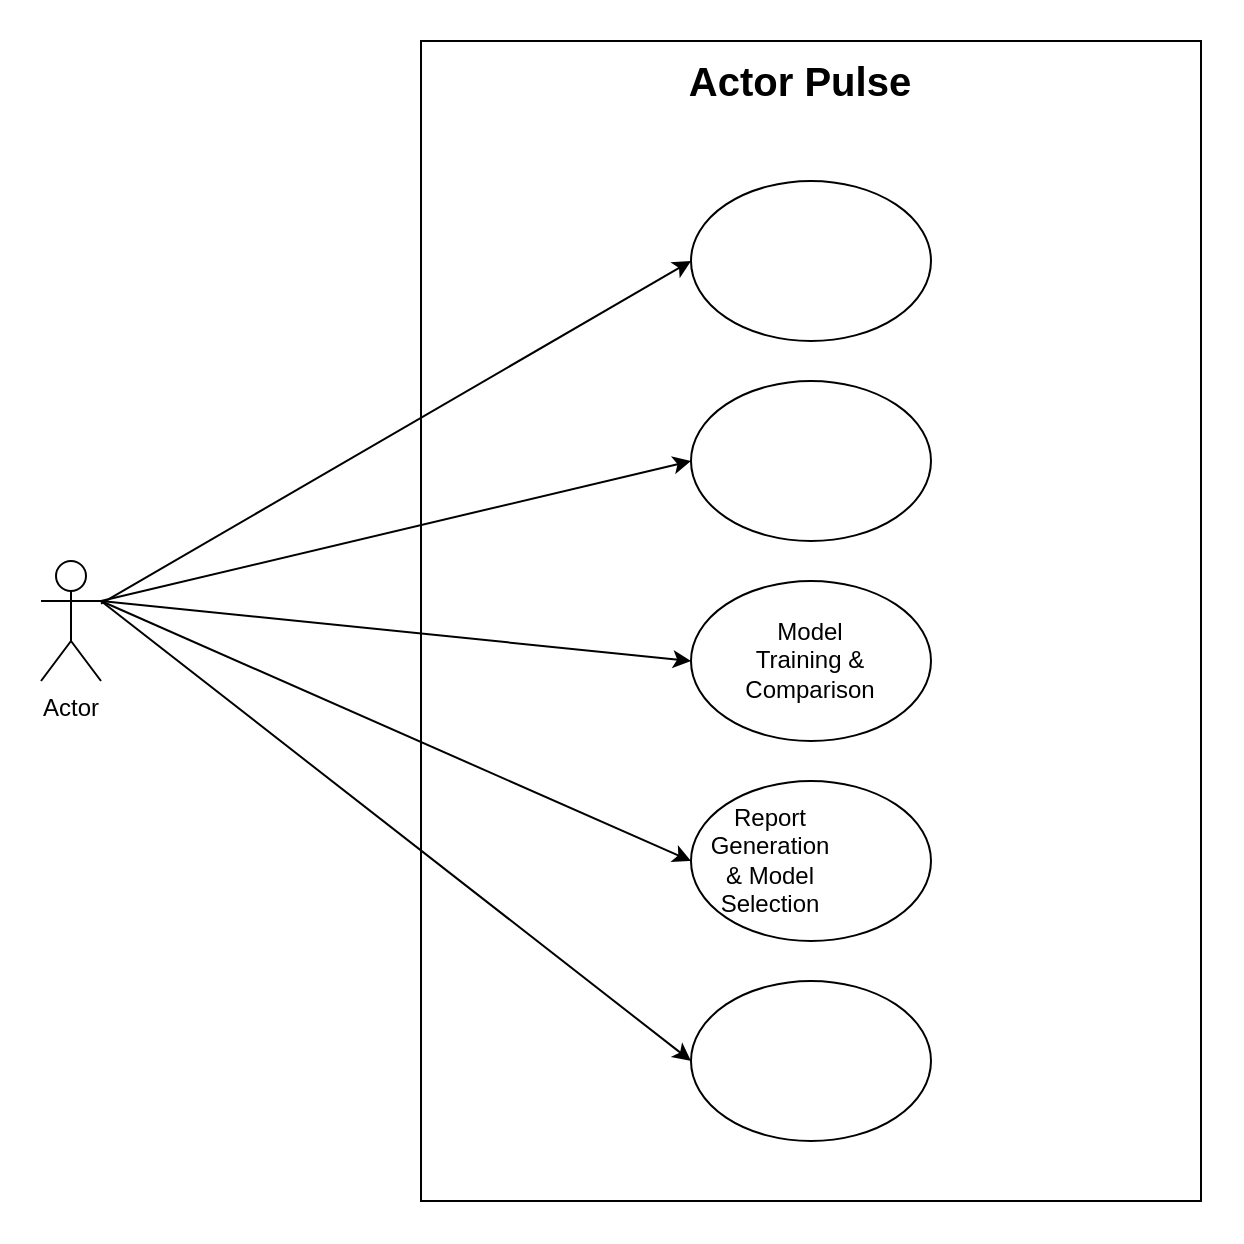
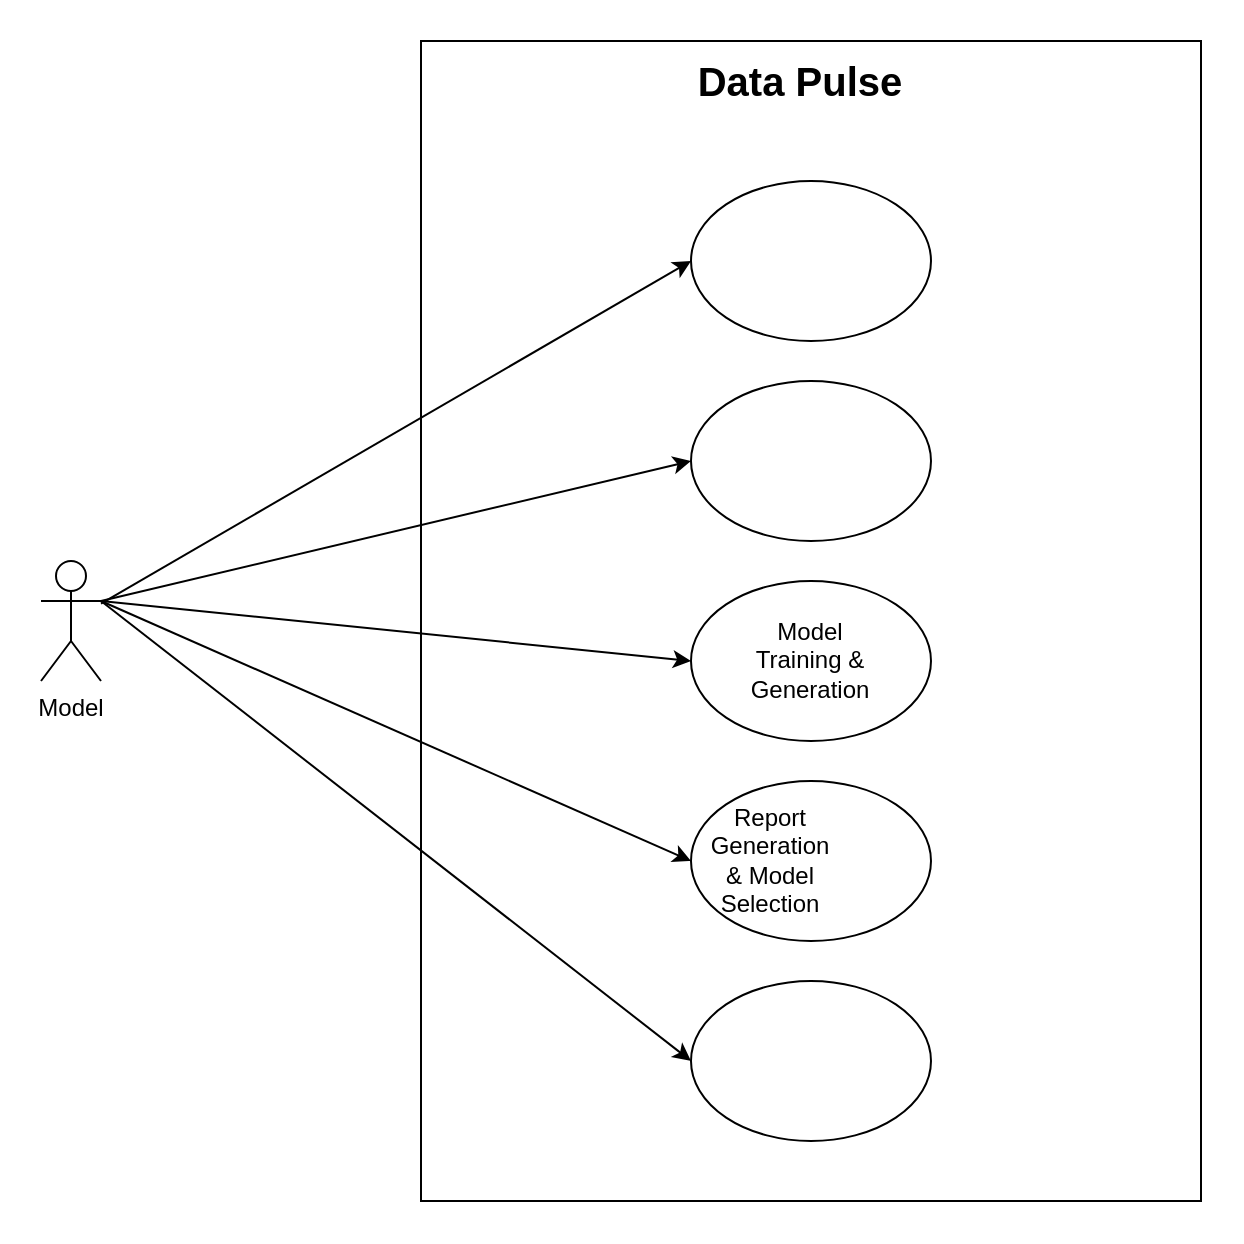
node "Actor Pulse": label "Actor Pulse" -> "Data Pulse"
node "Model Training & Comparison": label "Model Training & Comparison" -> "Model Training & Generation"
node "Actor": label "Actor" -> "Model"
